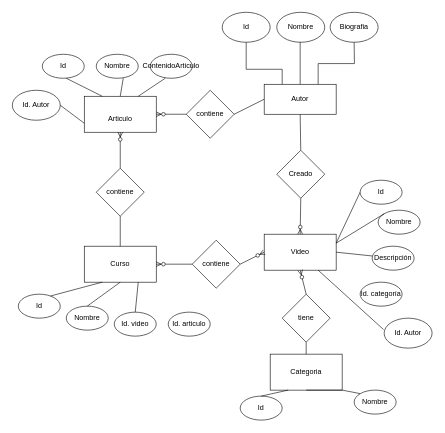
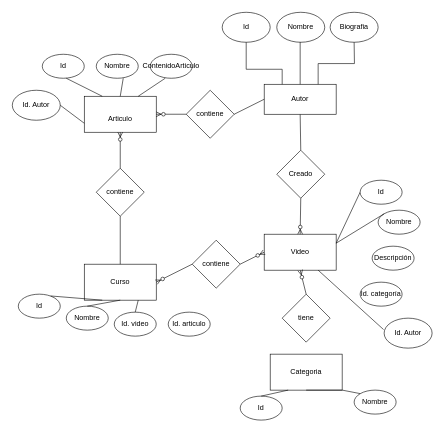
edge "Video" -- "Descripción": removed
node "Curso": moved (120, 264) -> (120, 282)
edge "tiene" -- "Categoria": removed
